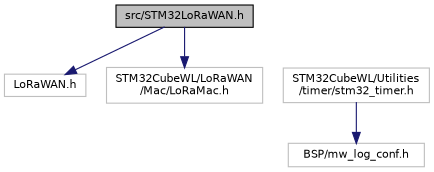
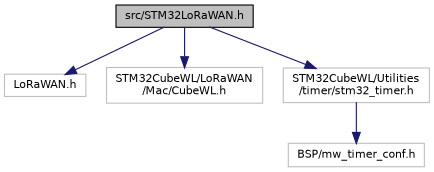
edge "src/STM32LoRaWAN.h" -> "STM32CubeWL/Utilities /timer/stm32_timer.h": added
node "STM32CubeWL/LoRaWAN /Mac/LoRaMac.h": label "STM32CubeWL/LoRaWAN /Mac/LoRaMac.h" -> "STM32CubeWL/LoRaWAN /Mac/CubeWL.h"
node "BSP/mw_log_conf.h": label "BSP/mw_log_conf.h" -> "BSP/mw_timer_conf.h"
